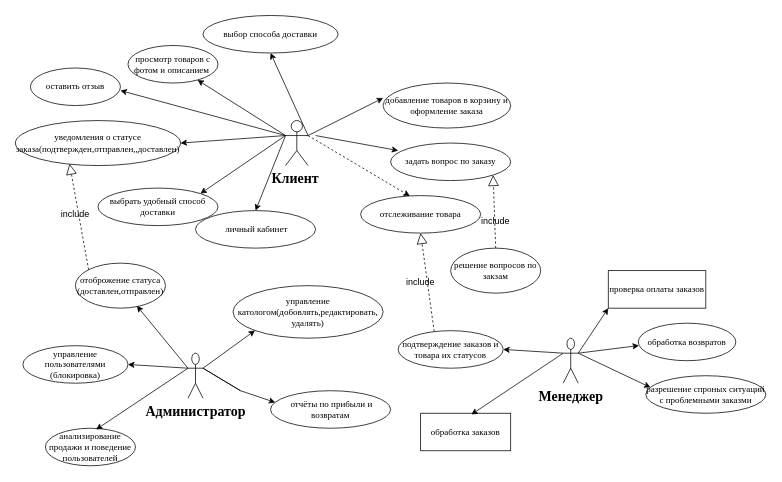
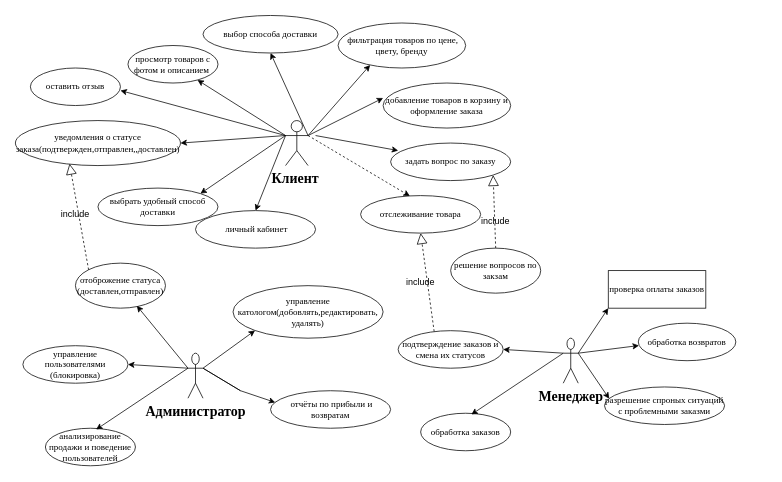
node "фильтрация товаров по цене, цвету, бренду": added
edge "Клиент" -> "фильтрация товаров по цене, цвету, бренду": added
node "подтверждение заказов и товара их статусов": label "подтверждение заказов и товара их статусов" -> "подтверждение заказов и смена их статусов"
node "разрешение спроных ситуаций с проблемными заказми": moved (705, 394) -> (664, 405)
node "обработка заказов": shape rectangle -> ellipse
